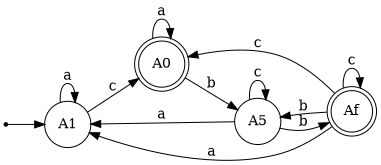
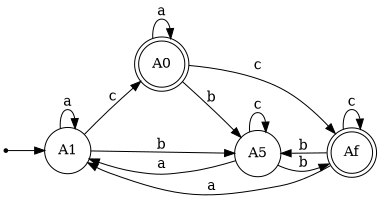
edge "Af" -> "A0": reversed
edge "A1" -> "A5": added, label "b"
